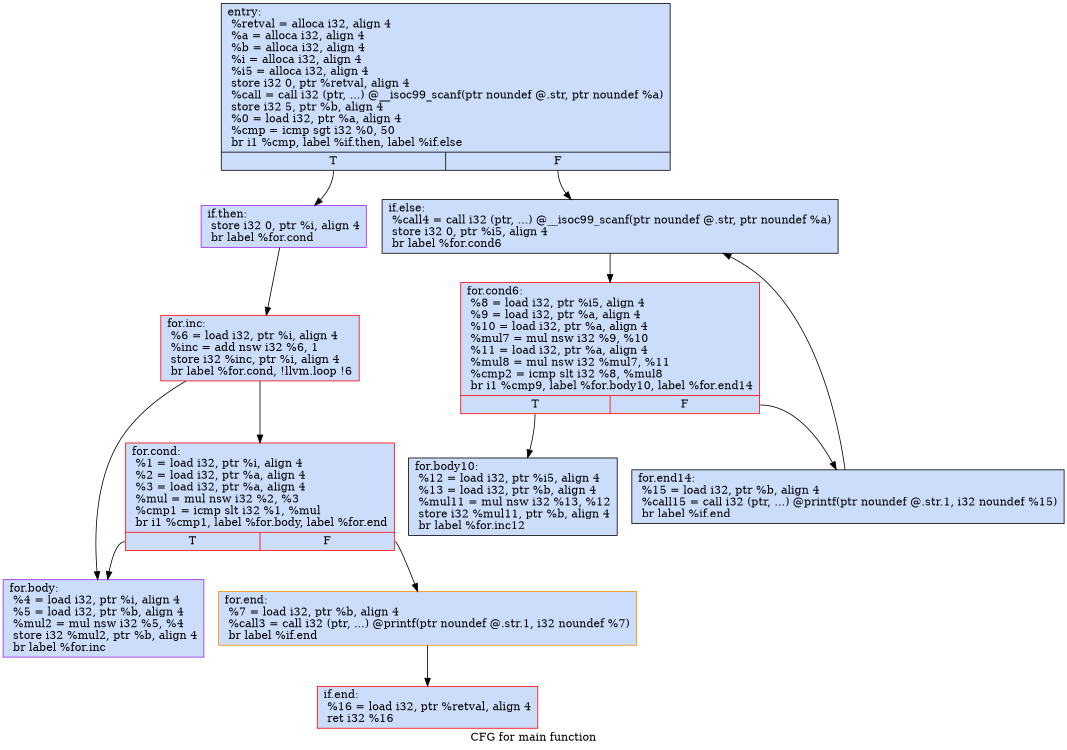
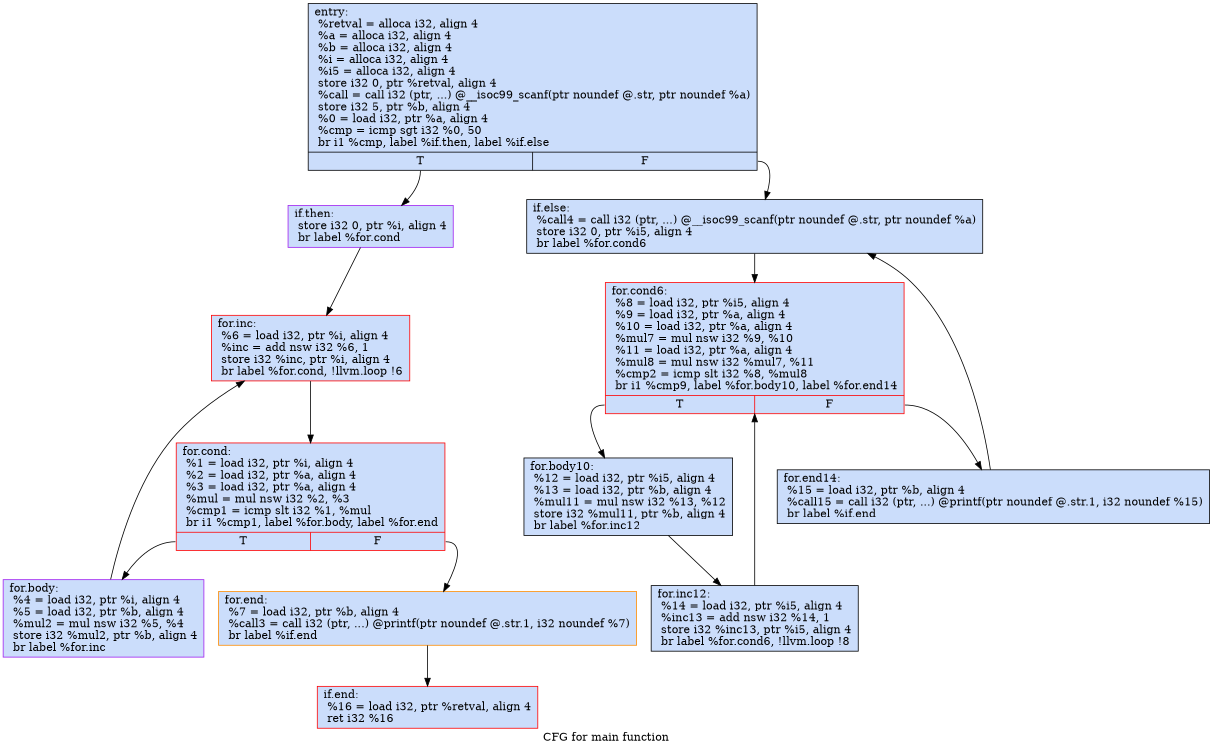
edge "for.inc:" -> "for.body:": reversed
node "for.inc12:": added
